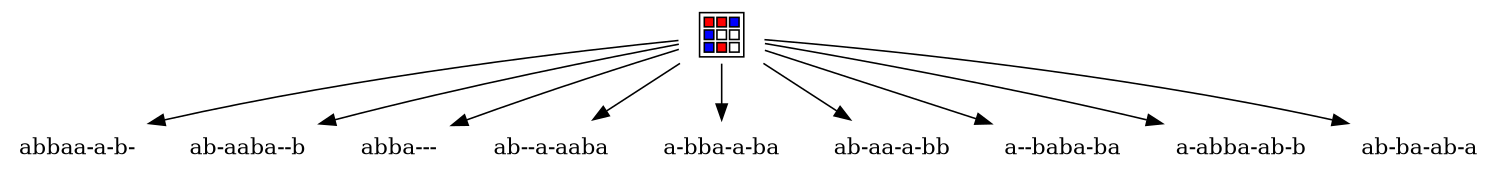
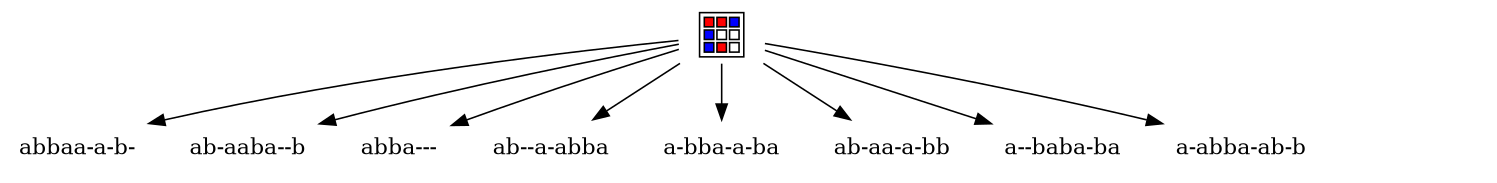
node "ab--a-aaba": label "ab--a-aaba" -> "ab--a-abba"
node "ab-ba-ab-a": removed
